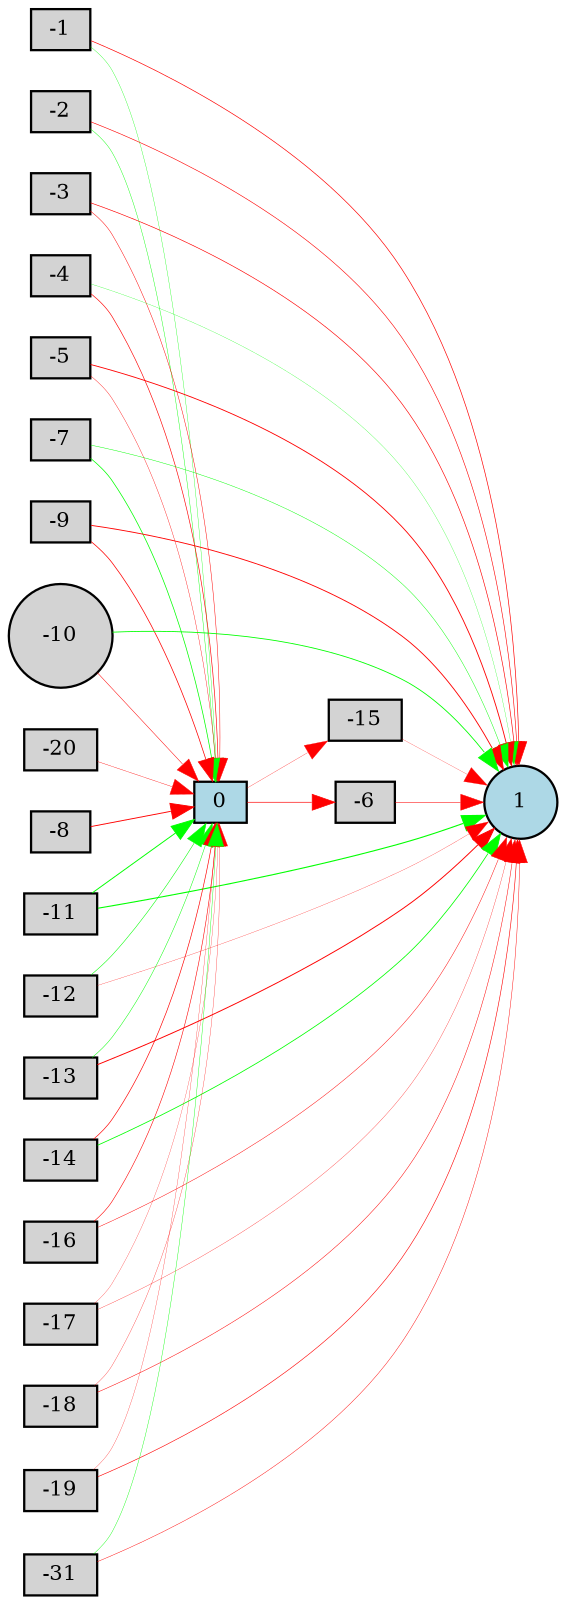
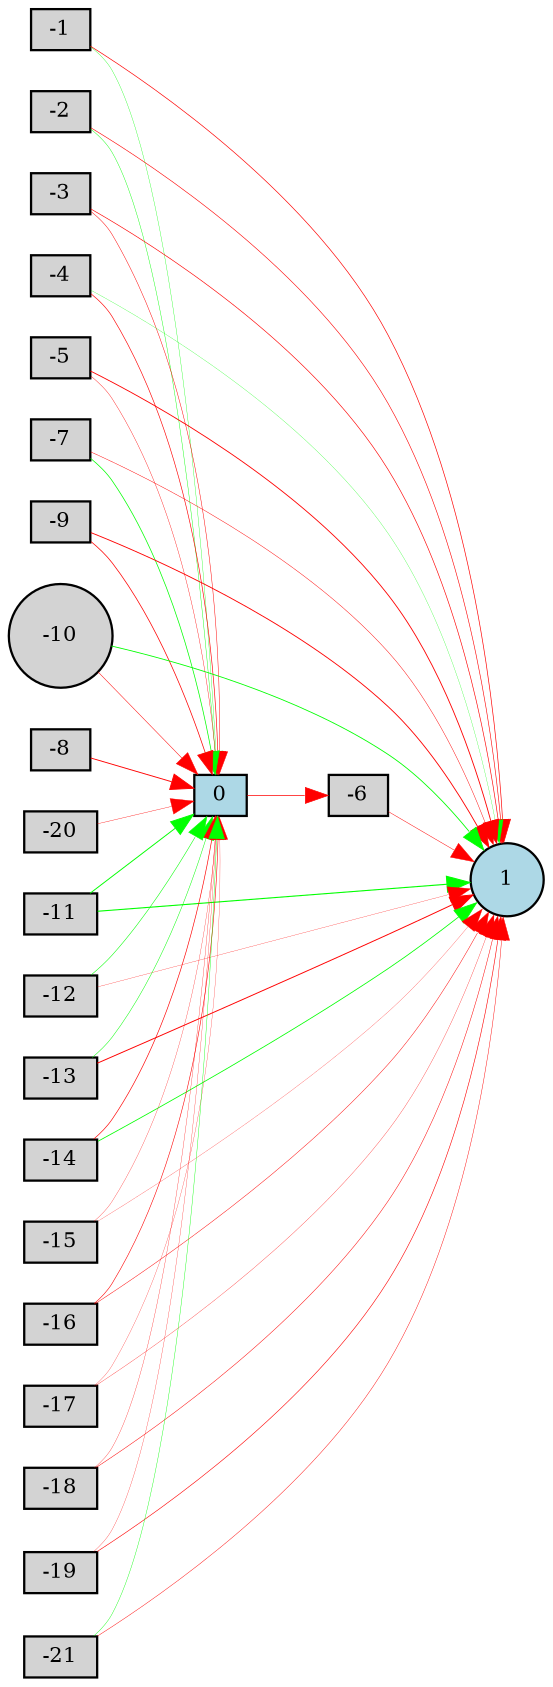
edge "-7" -> "1": color green -> red
edge "0" -> "-15": reversed
node "-31": label "-31" -> "-21"
